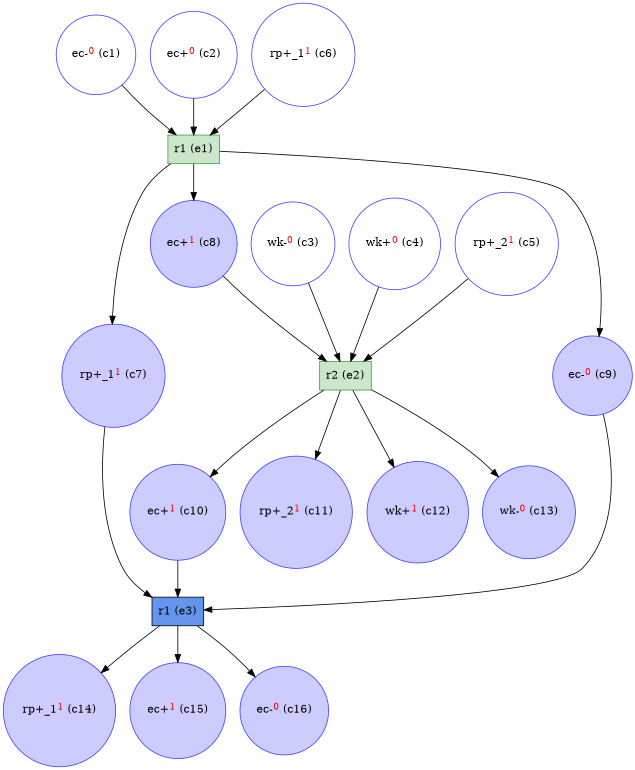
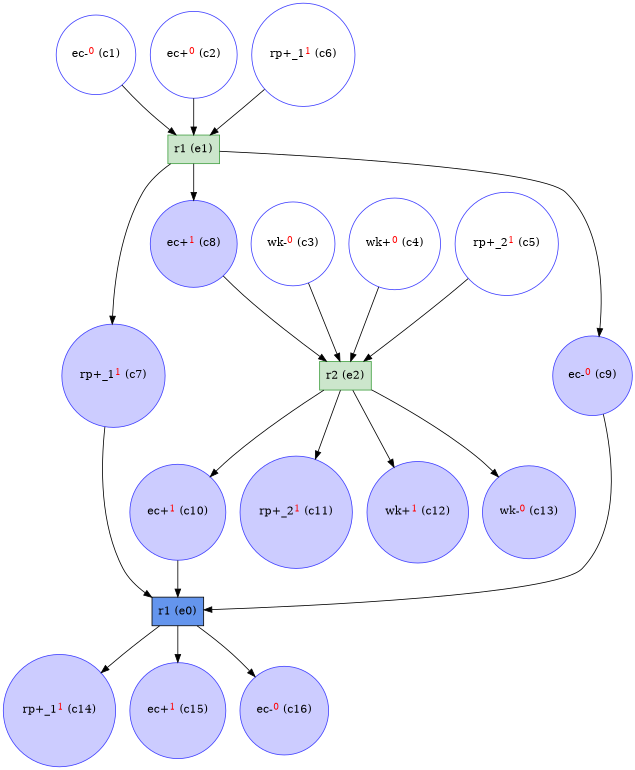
node "r1 (e3)": label "r1 (e3)" -> "r1 (e0)"
